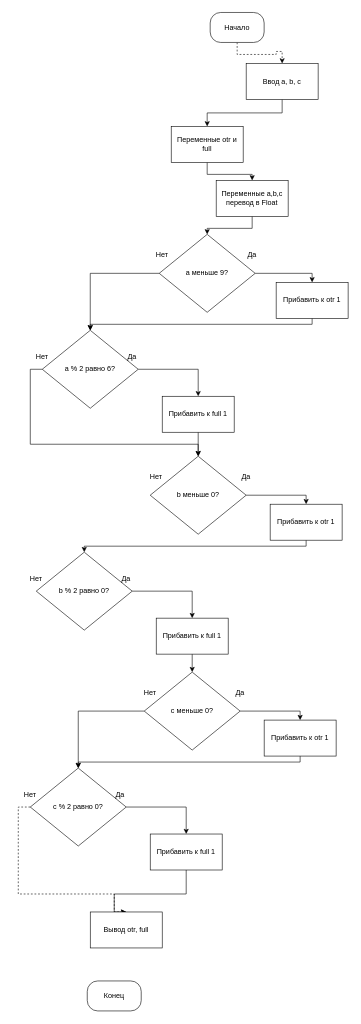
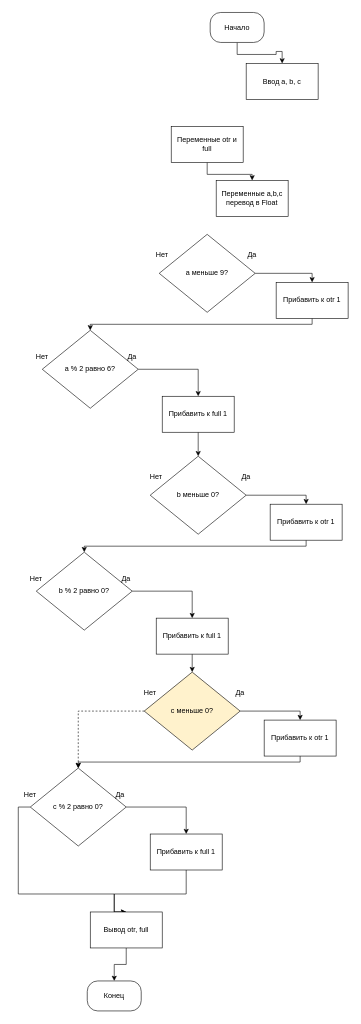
edge "Начало" -> "Ввод a, b, c": style dashed -> solid
edge "Ввод a, b, c" -> "Переменные otr и full": removed
edge "Переменные a,b,c перевод в Float" -> "а меньше 9?": removed
edge "а меньше 9?" -> "а % 2 равно 6?": removed
edge "а % 2 равно 6?" -> "b меньше 0?": removed
edge "c меньше 0?" -> "c % 2 равно 0?": style solid -> dashed
node "c меньше 0?": fillcolor #ffffff -> #fff2cc
edge "c % 2 равно 0?" -> "Вывод otr, full": style dashed -> solid
edge "Вывод otr, full" -> "Конец": added
